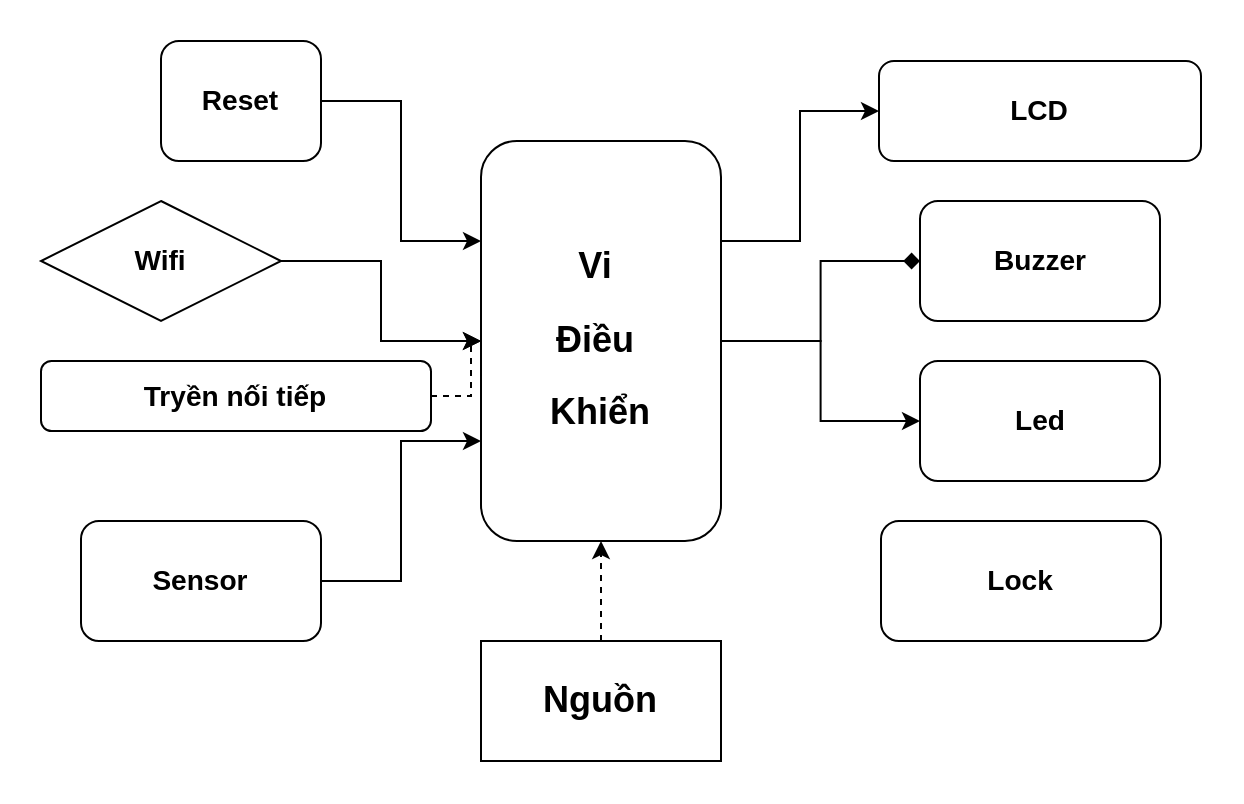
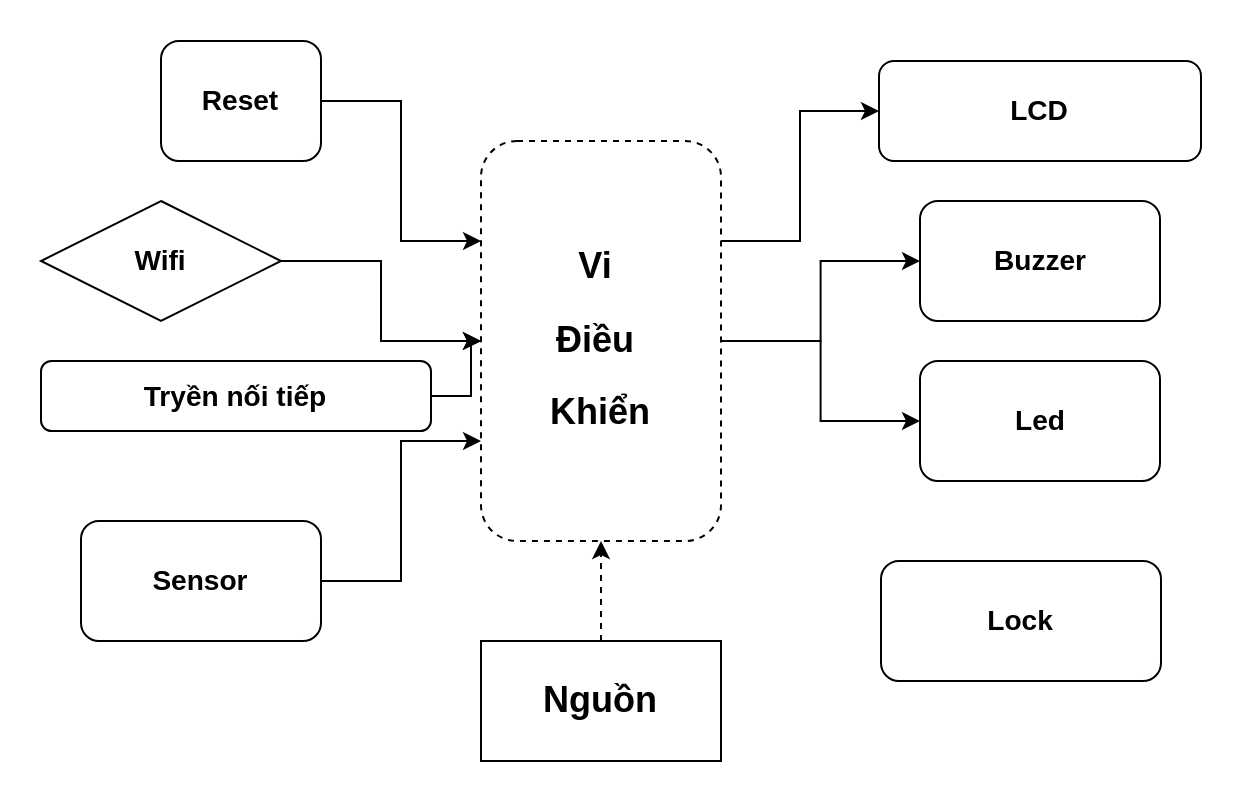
edge "Vi Điều Khiển" -> "Buzzer": arrowhead diamond -> classic
node "Vi Điều Khiển": style solid -> dashed
edge "Tryền nối tiếp" -> "Vi Điều Khiển": style dashed -> solid
node "Lock": moved (1021, 581) -> (1021, 621)
